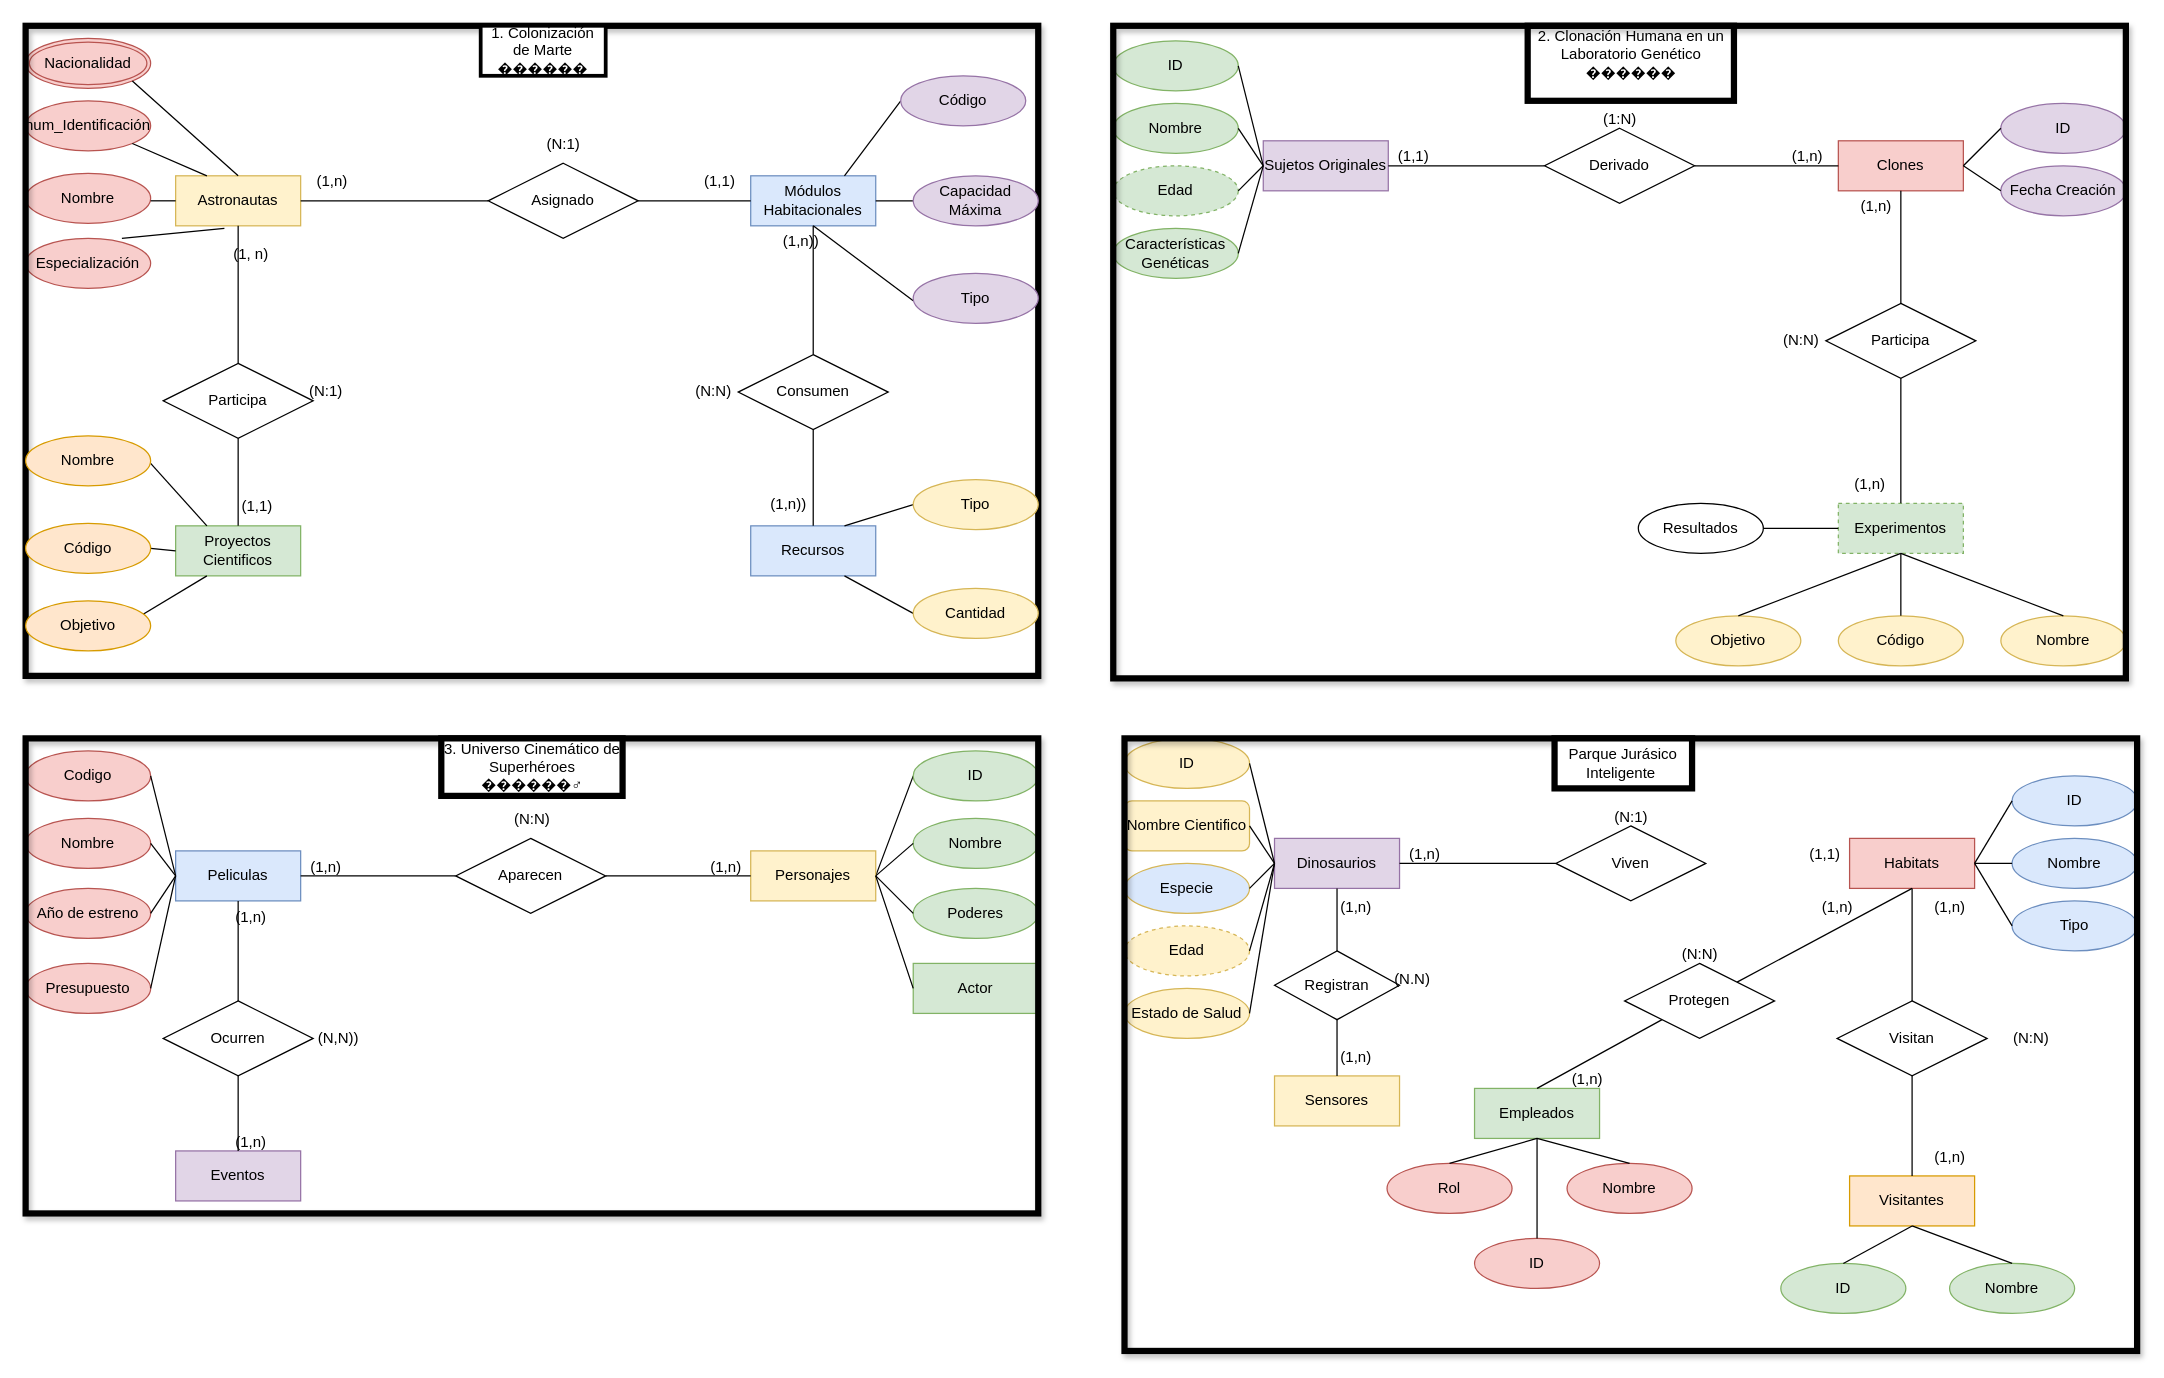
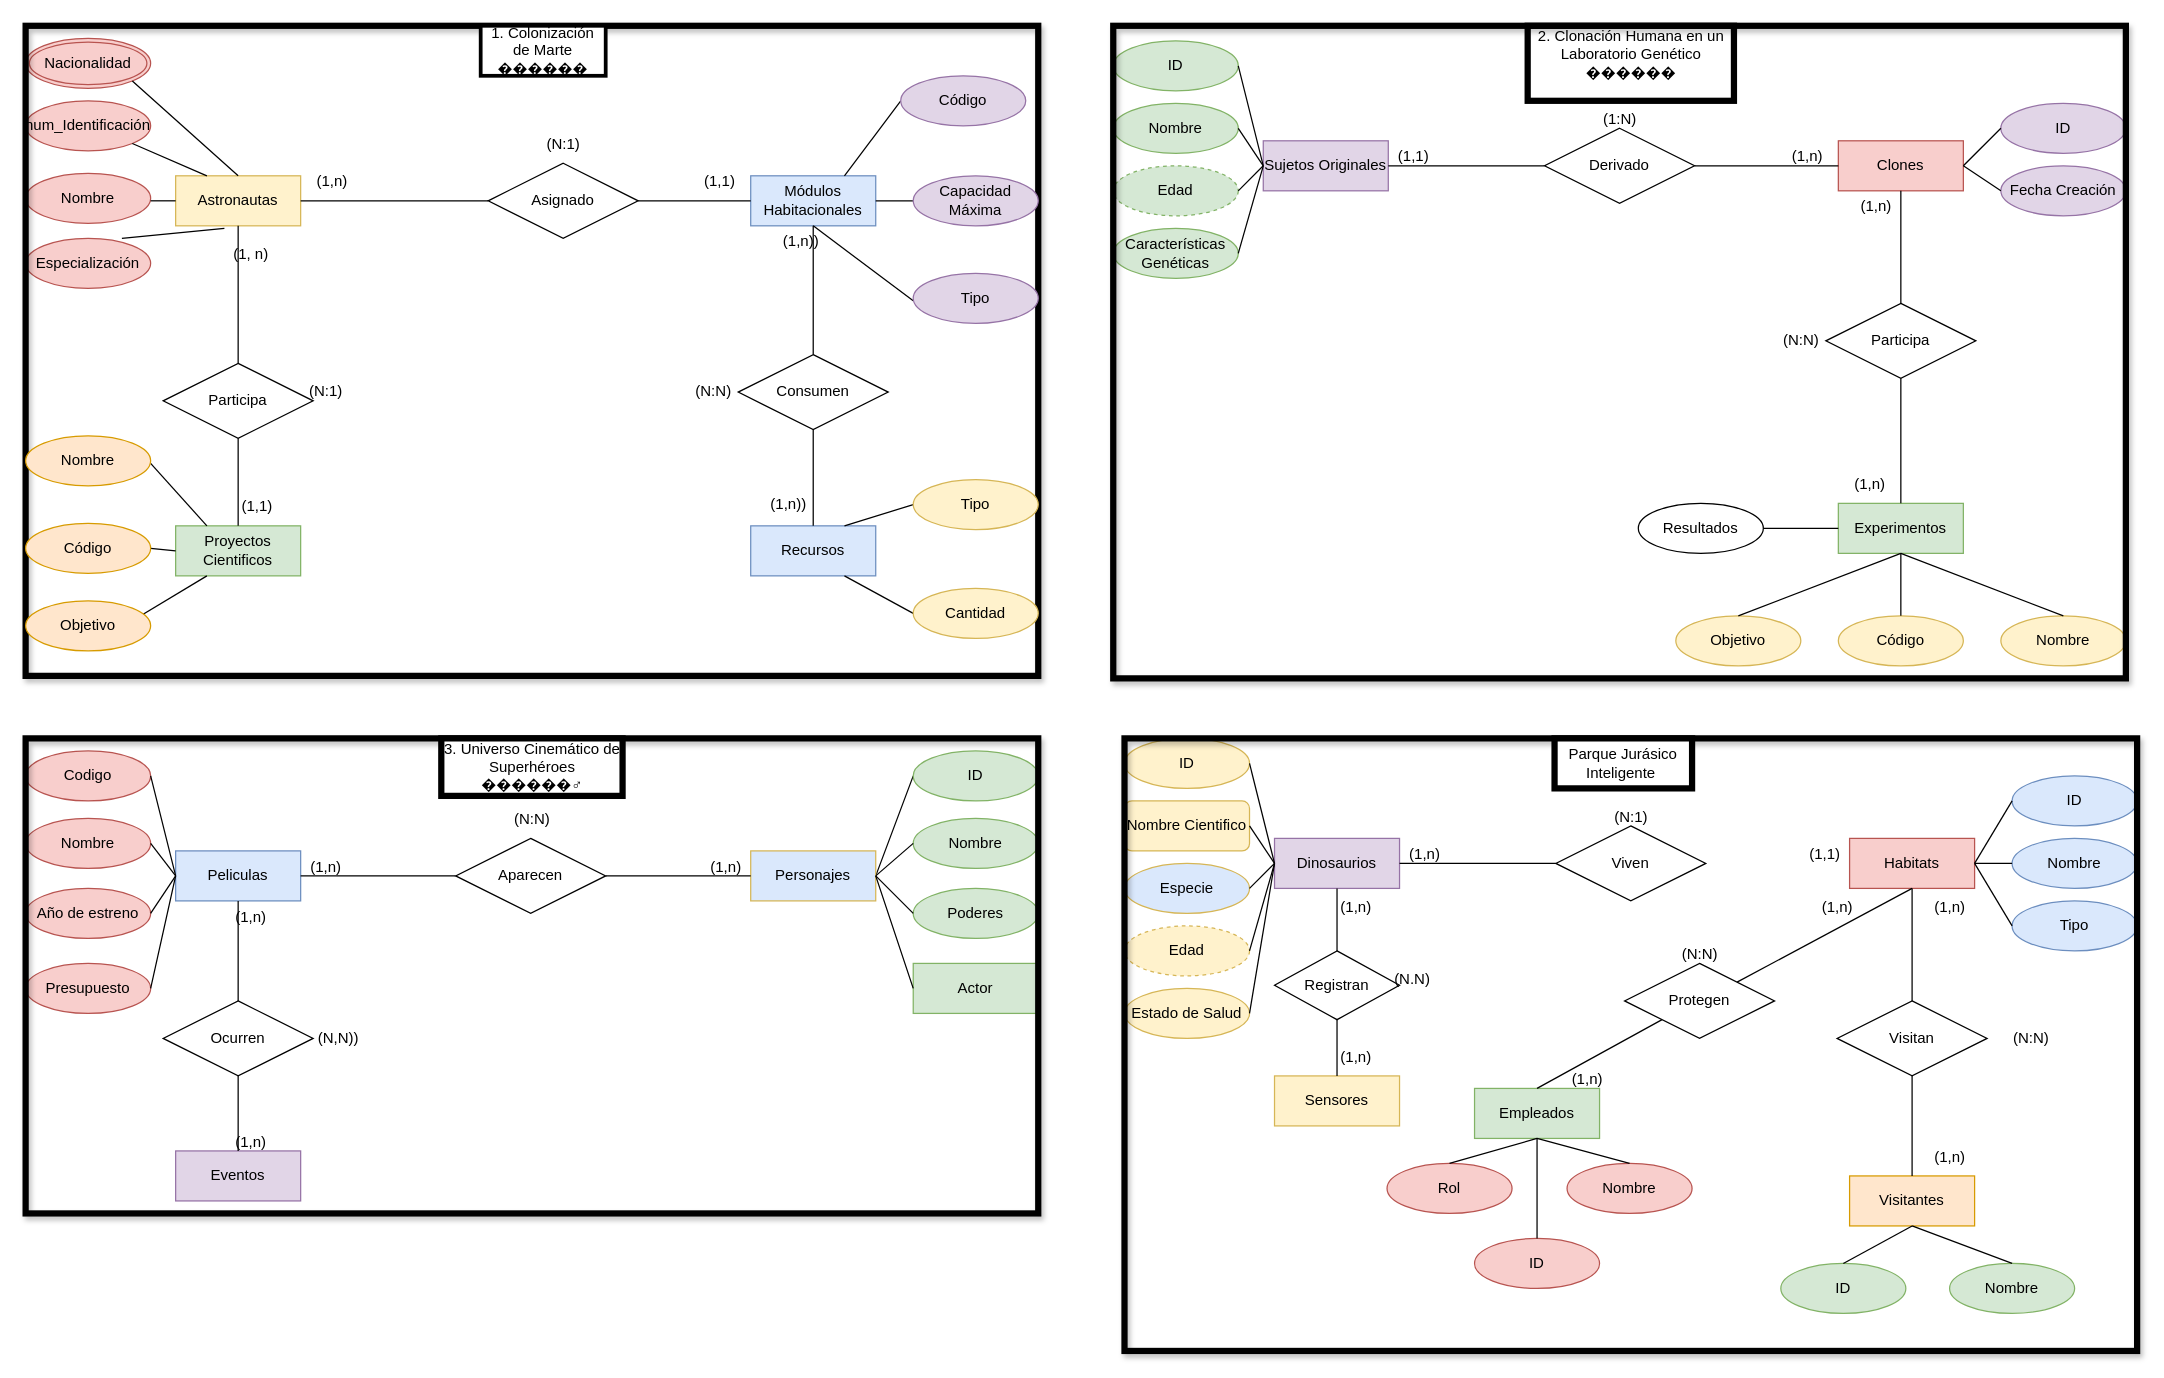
node "Experimentos": style dashed -> solid
node "Personajes": fillcolor #fff2cc -> #dae8fc
